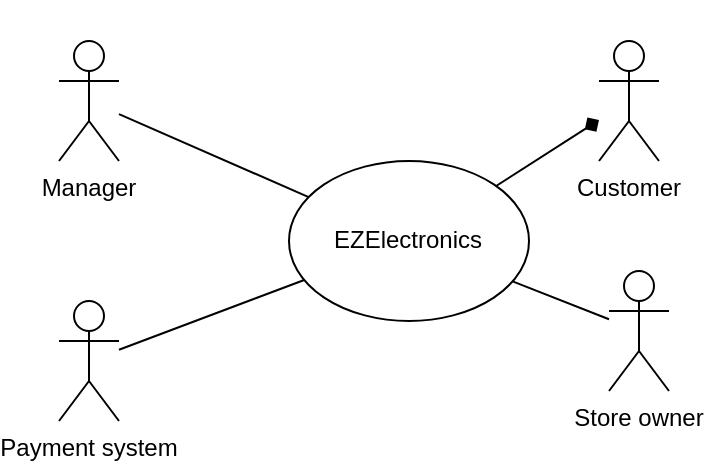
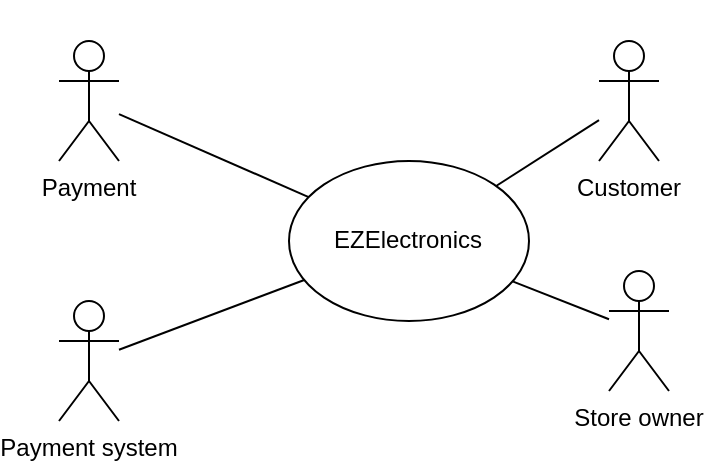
edge "EZElectronics" -> "Customer": arrowhead diamond -> none
node "Manager": label "Manager" -> "Payment"
